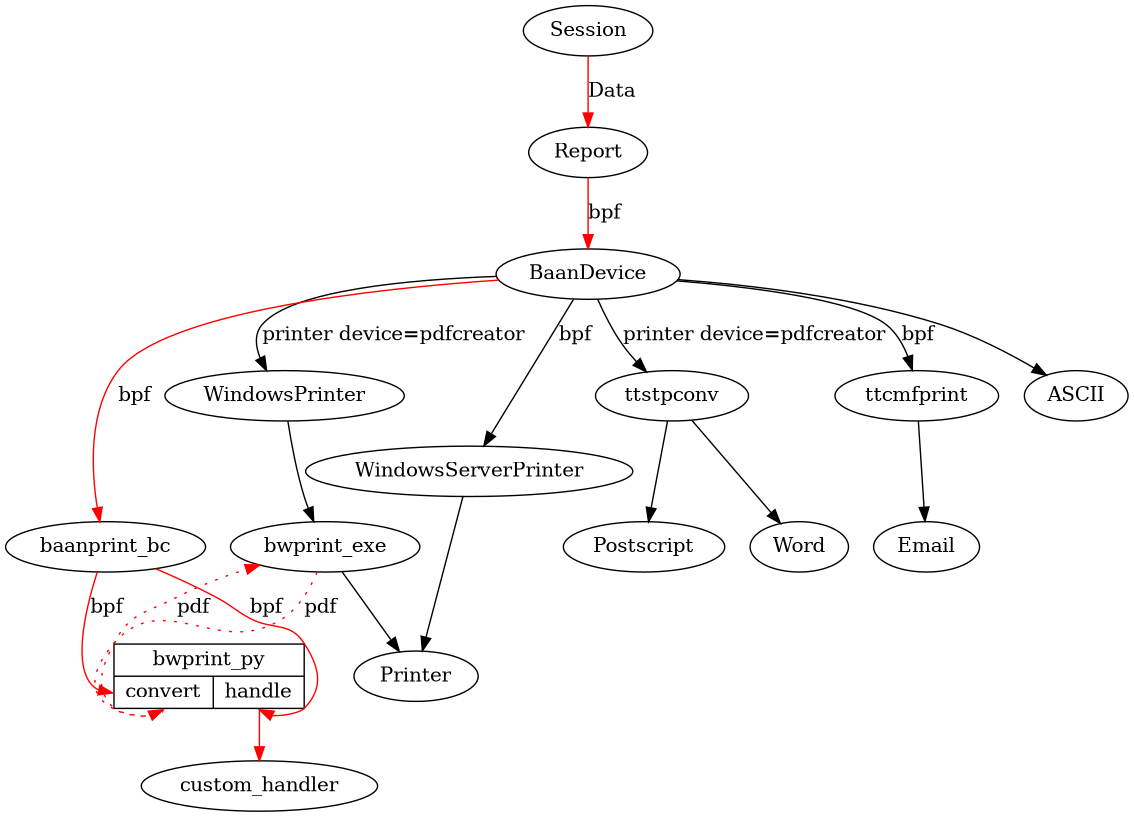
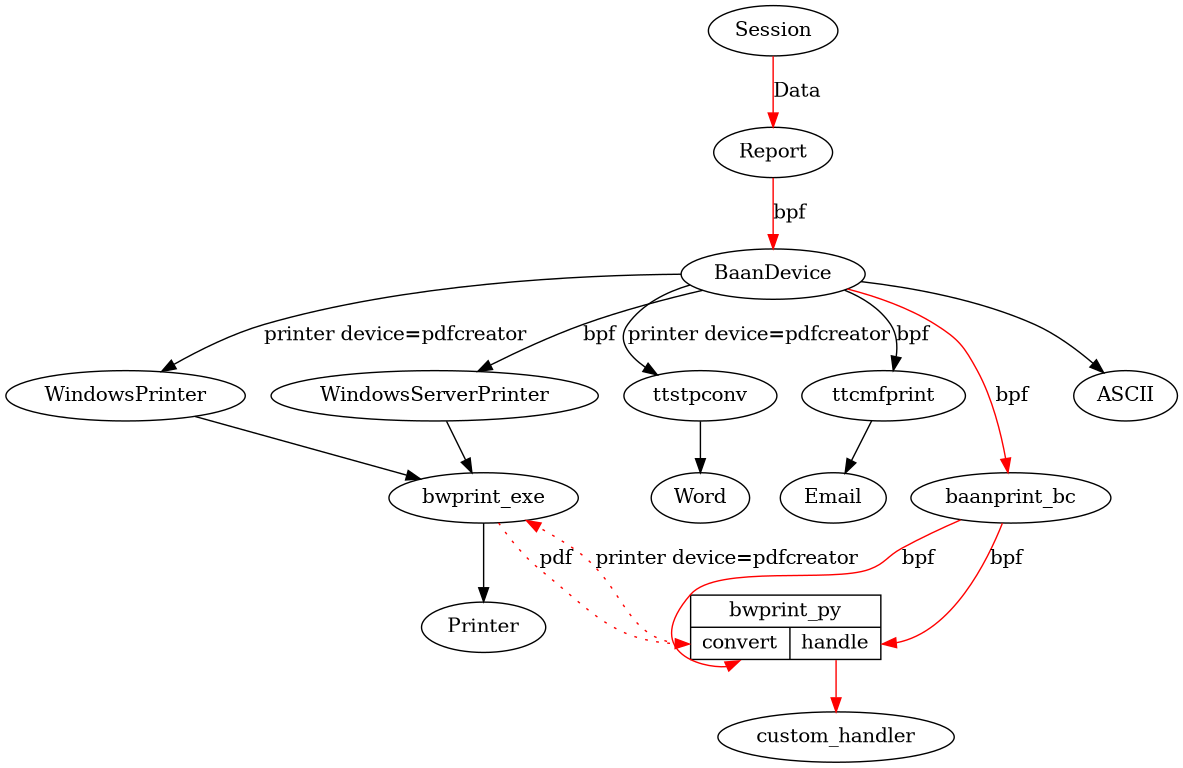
node "Postscript": removed
edge "WindowsServerPrinter" -> "Printer": now "WindowsServerPrinter" -> "bwprint_exe"
edge "bwprint_py" -> "bwprint_exe": label "pdf" -> "printer device=pdfcreator"
